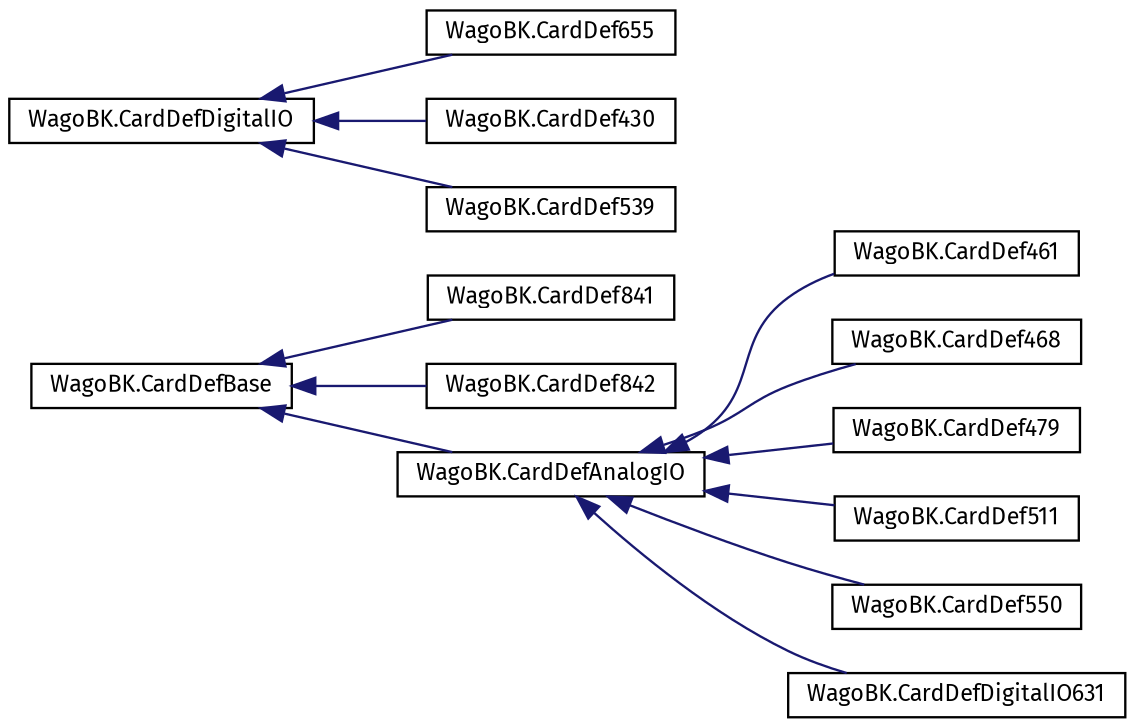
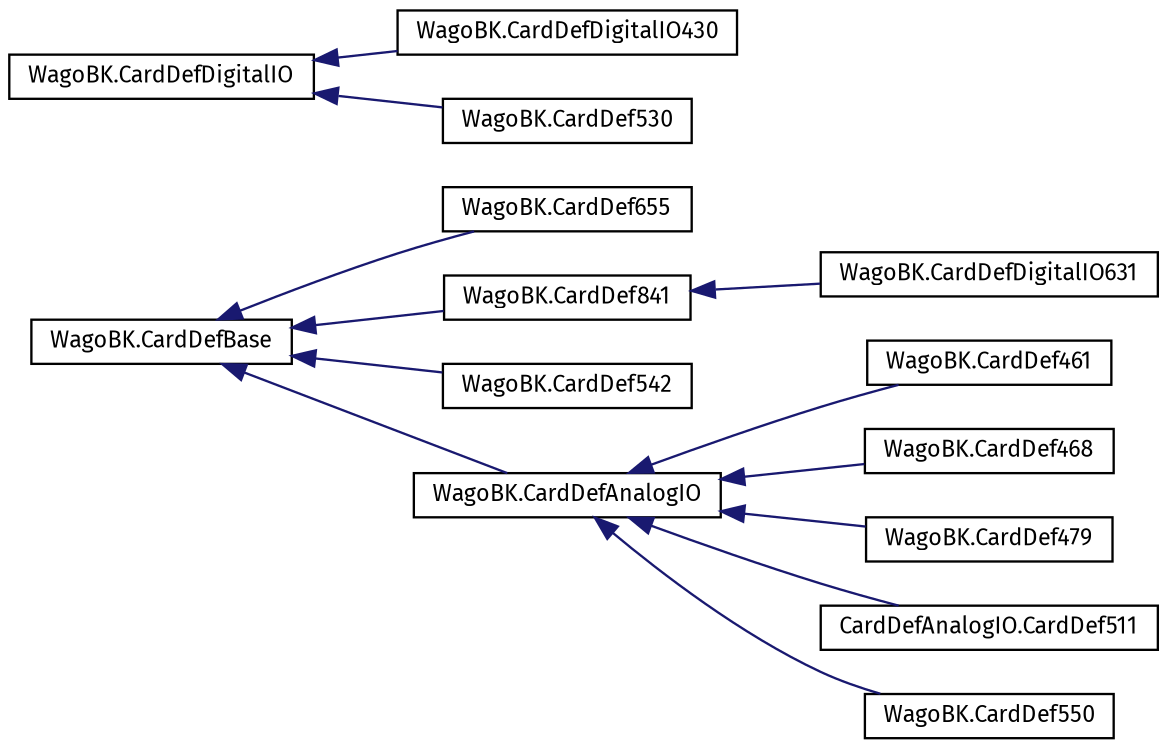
edge "WagoBK.CardDef655" -> "WagoBK.CardDefDigitalIO": now "WagoBK.CardDef655" -> "WagoBK.CardDefBase"
node "WagoBK.CardDef430": label "WagoBK.CardDef430" -> "WagoBK.CardDefDigitalIO430"
node "WagoBK.CardDef539": label "WagoBK.CardDef539" -> "WagoBK.CardDef530"
node "WagoBK.CardDef842": label "WagoBK.CardDef842" -> "WagoBK.CardDef542"
node "WagoBK.CardDef511": label "WagoBK.CardDef511" -> "CardDefAnalogIO.CardDef511"
edge "WagoBK.CardDefDigitalIO631" -> "WagoBK.CardDefAnalogIO": now "WagoBK.CardDefDigitalIO631" -> "WagoBK.CardDef841"
